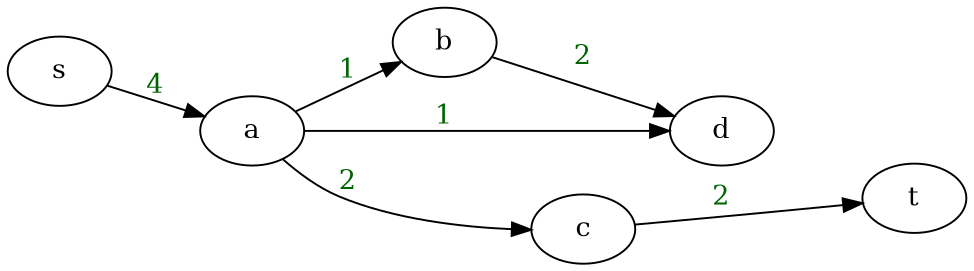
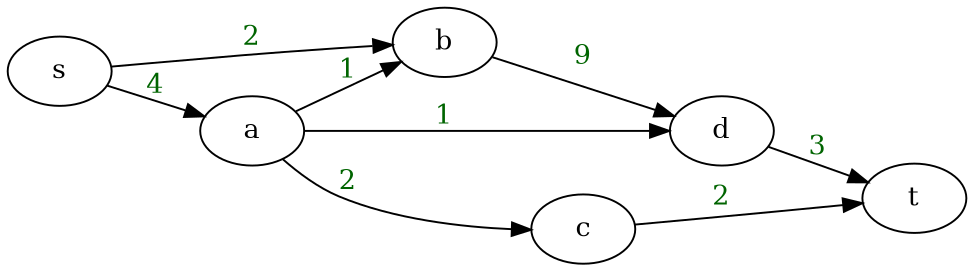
edge "s" -> "b": added, label "2"
edge "b" -> "d": label "2" -> "9"
edge "d" -> "t": added, label "3"
